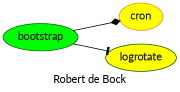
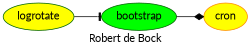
edge "bootstrap" -> "logrotate": reversed
